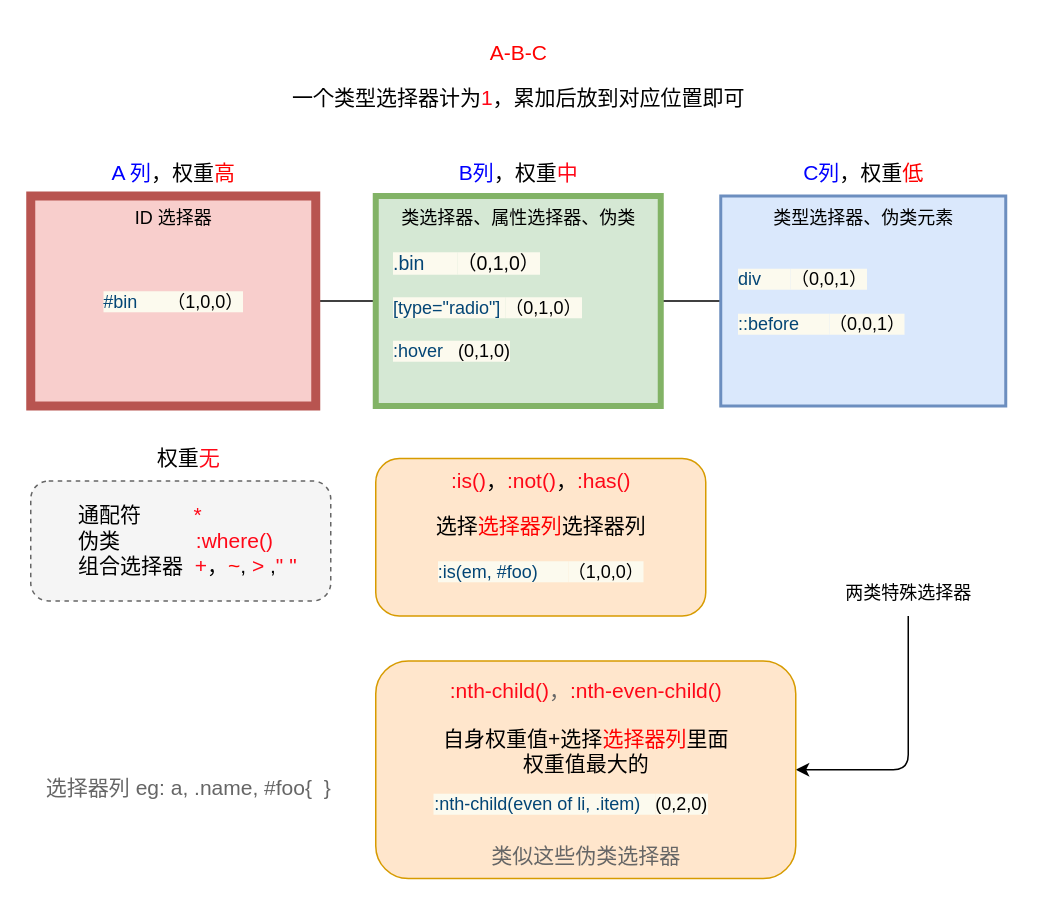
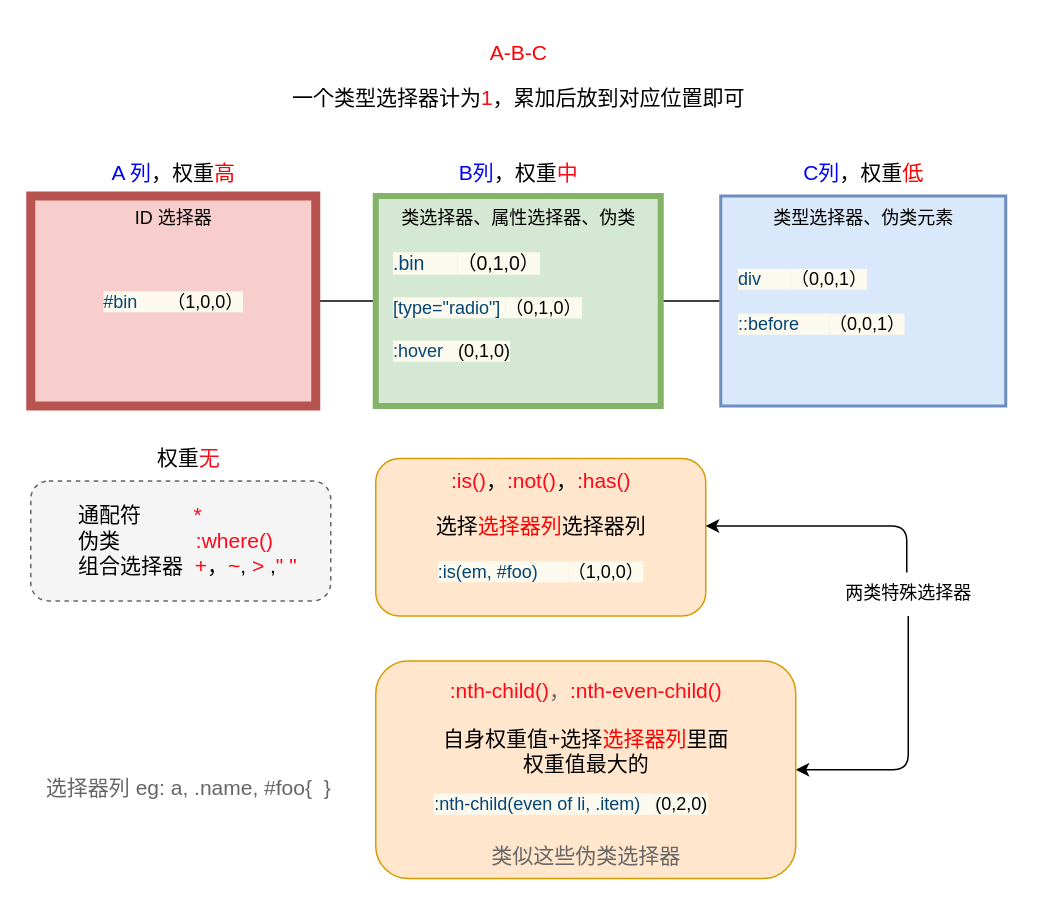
edge "两类特殊选择器" -> "选择选择器列选择器列": added
